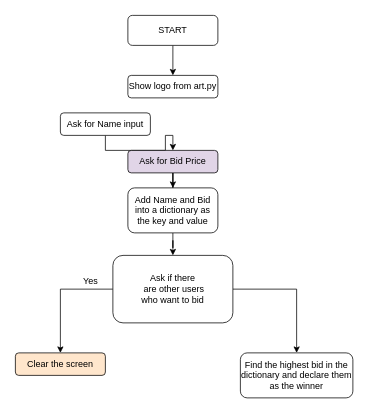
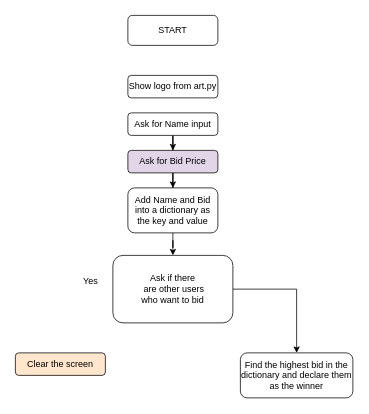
edge "START" -> "Show logo from art.py": removed
node "Ask for Name input": moved (105, 124) -> (173, 124)
edge "Ask if there are other users who want to bid" -> "Clear the screen": removed
